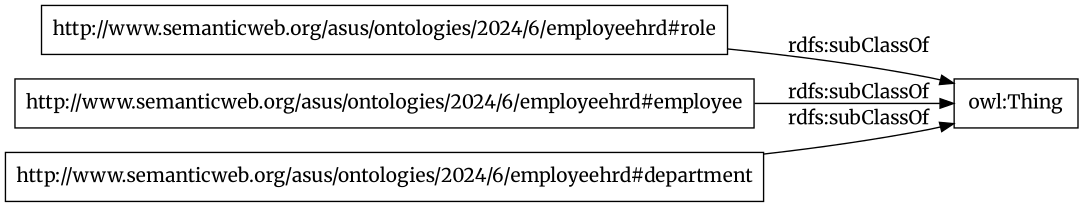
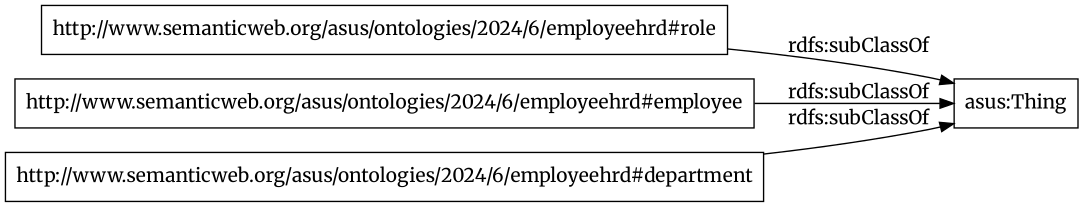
node "owl:Thing": label "owl:Thing" -> "asus:Thing"
